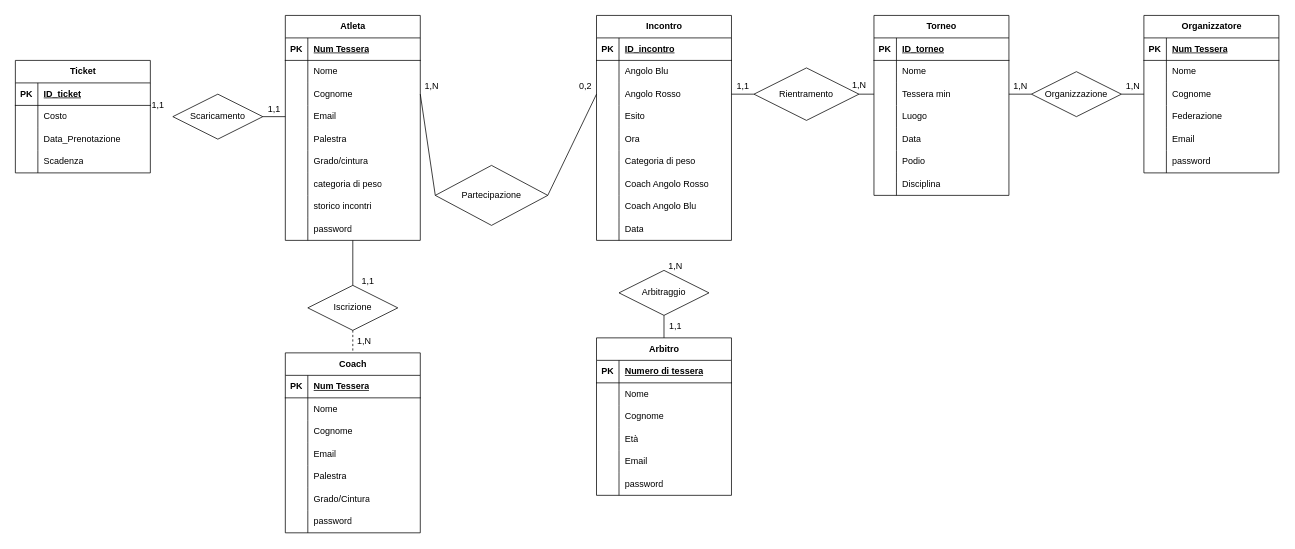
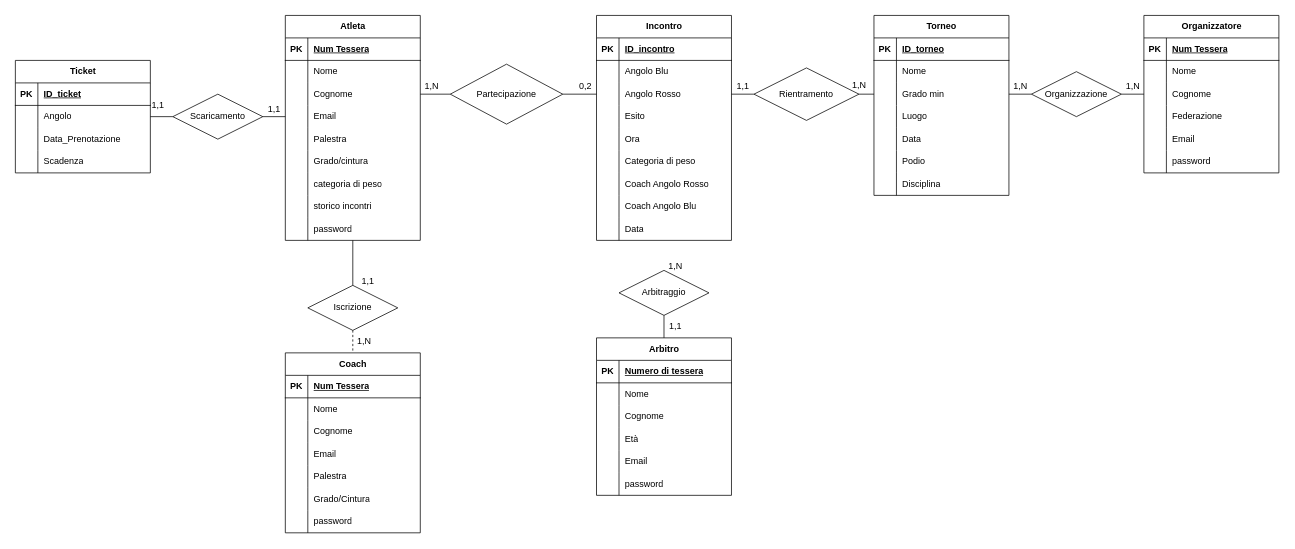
node "Tessera min": label "Tessera min" -> "Grado min"
node "Costo": label "Costo" -> "Angolo"
edge "Ticket" -- "Scaricamento": added
node "Partecipazione": moved (492, 195) -> (507, 94)
